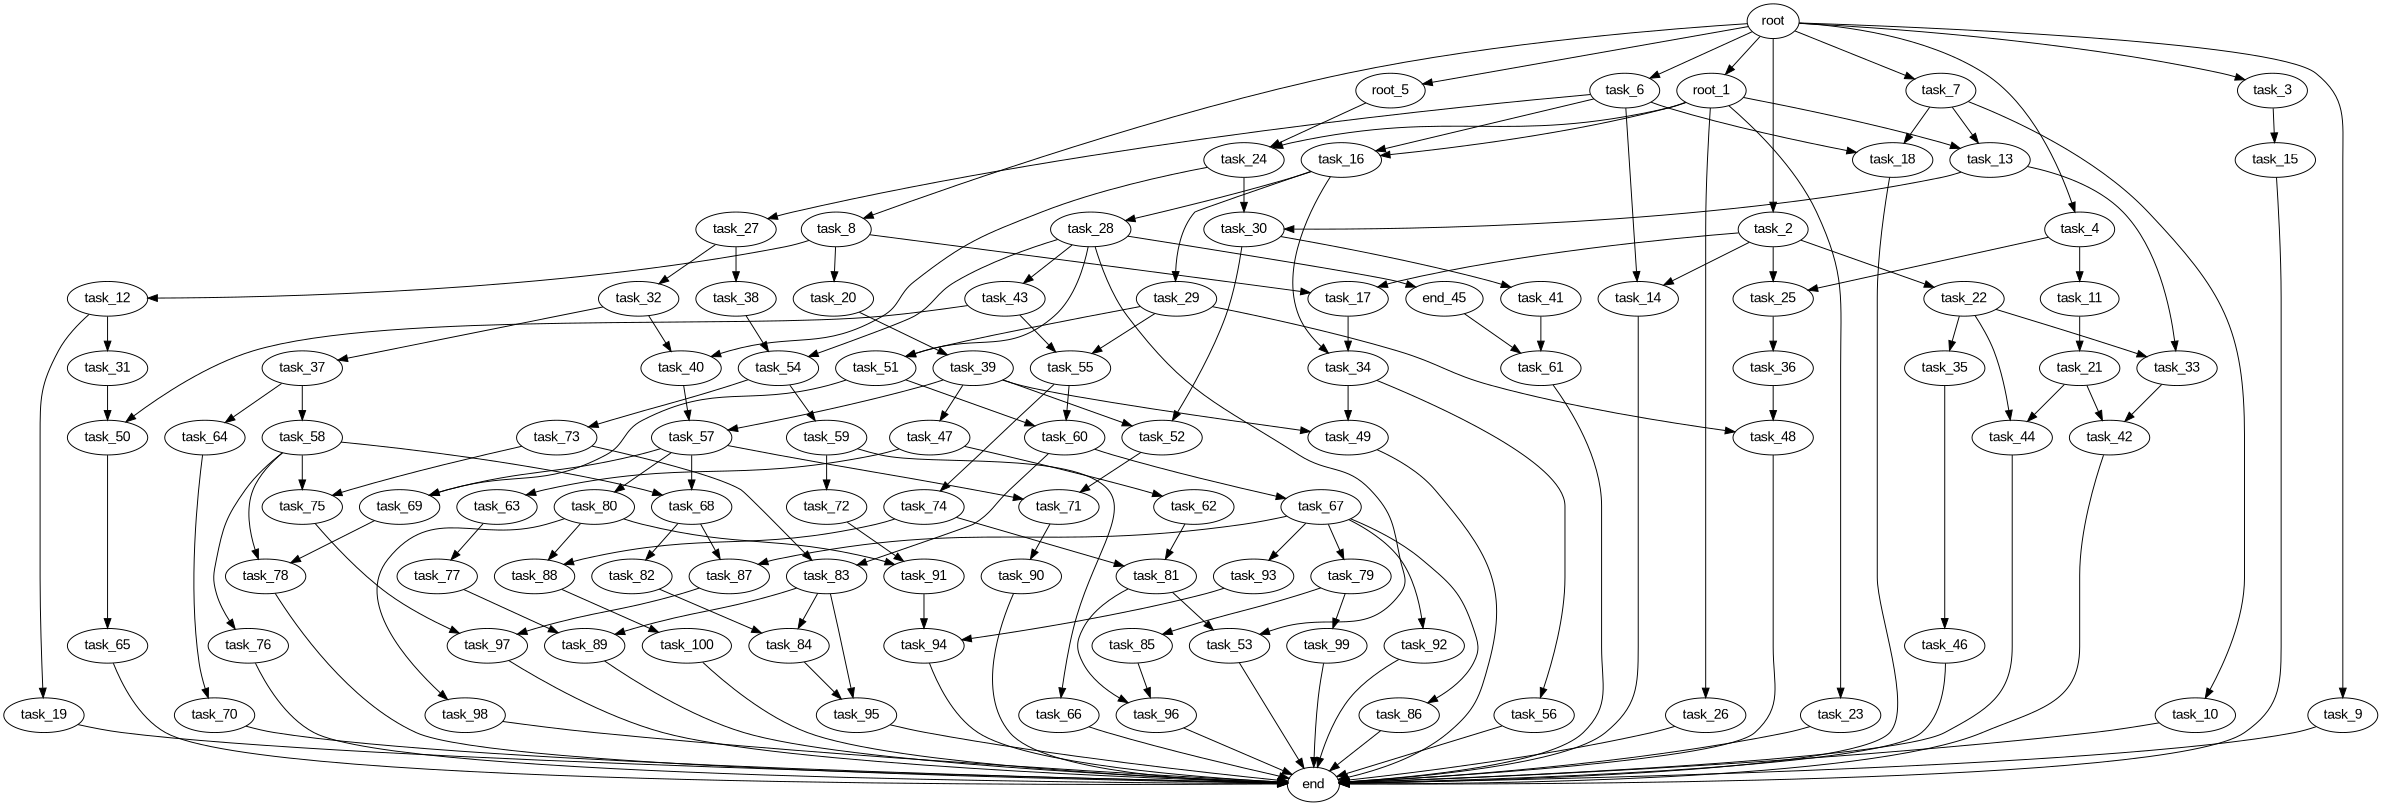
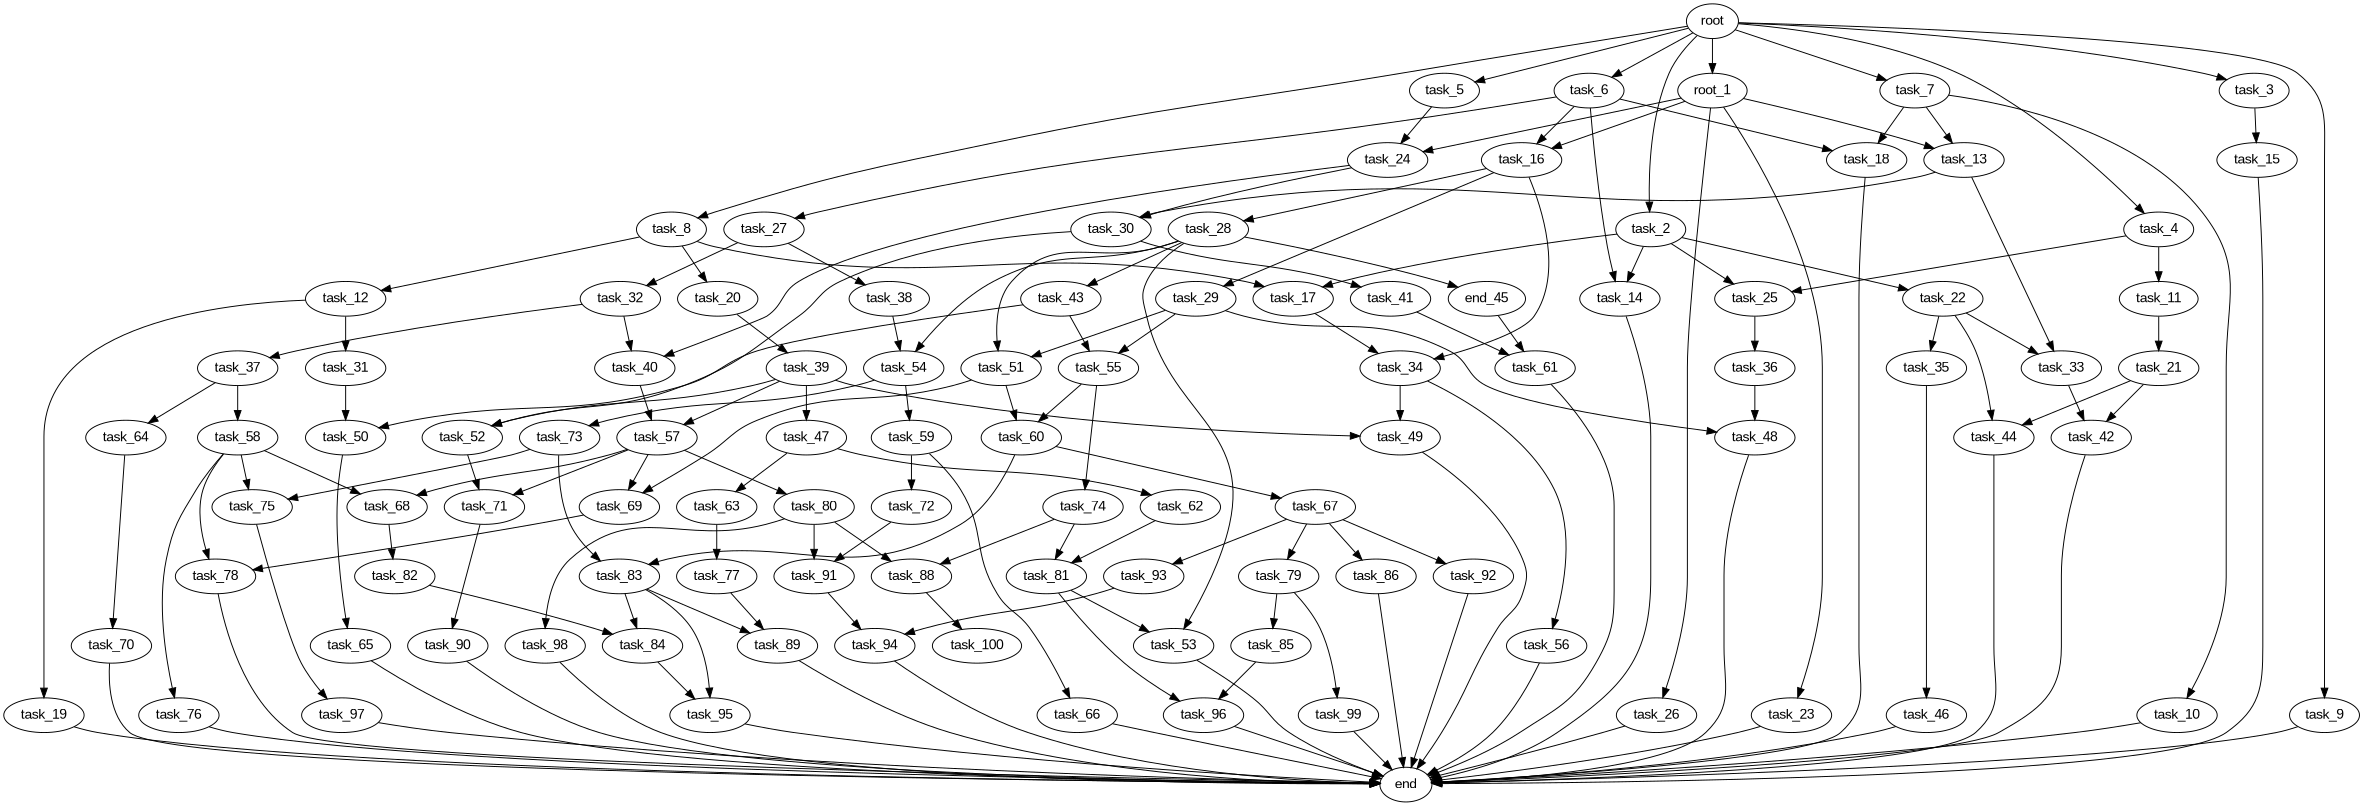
node "root_5": label "root_5" -> "task_5"
node "task_87": removed
edge "task_100" -> "end": removed
